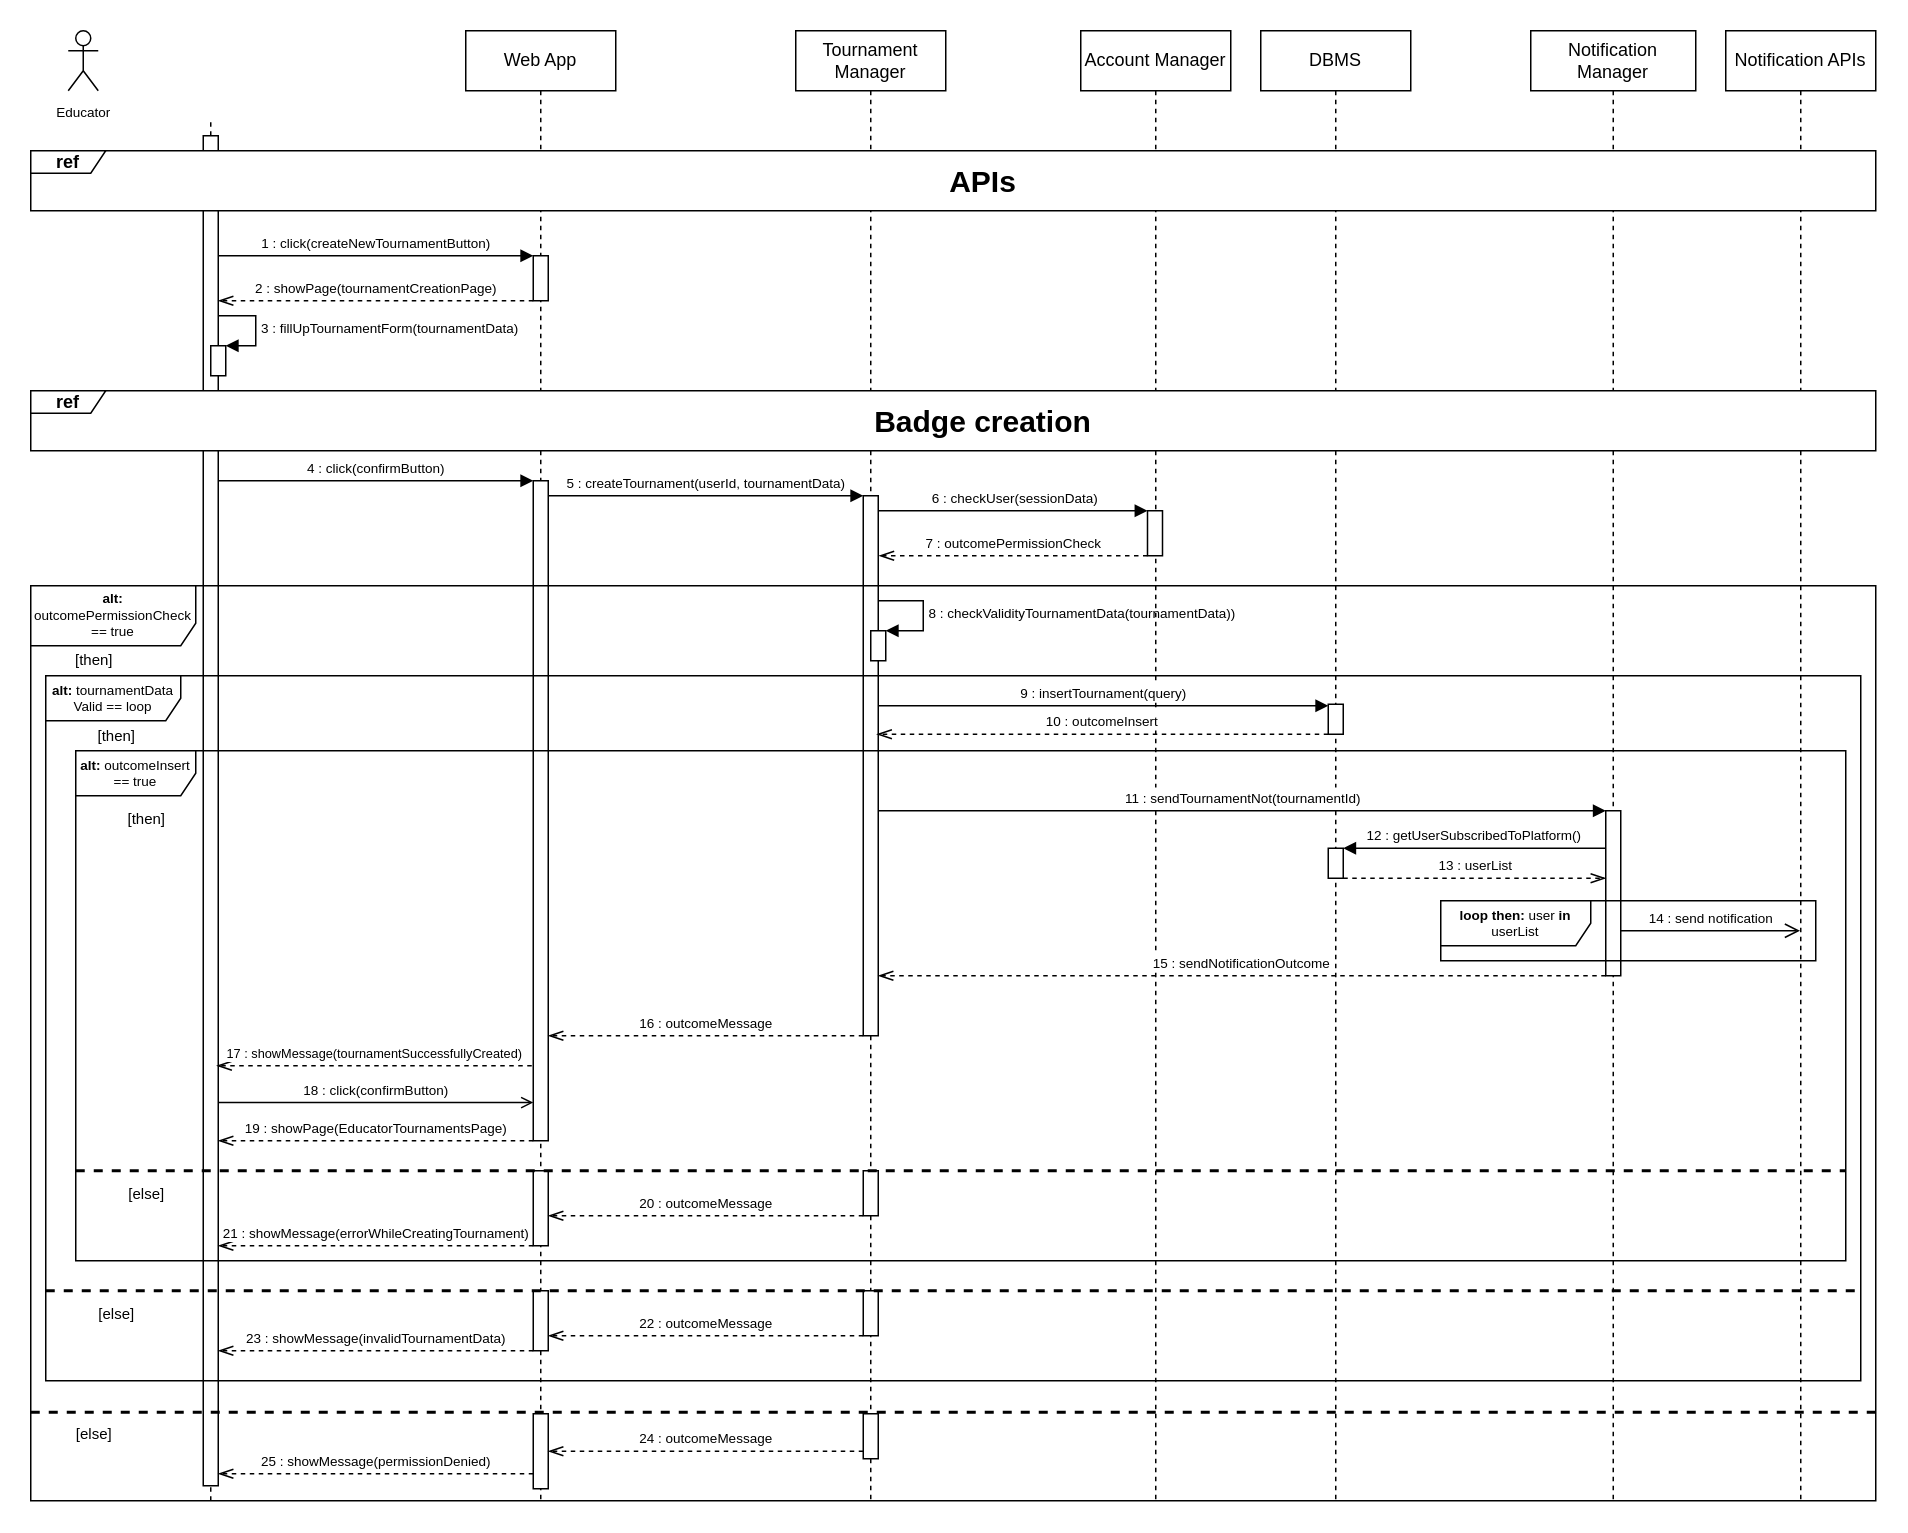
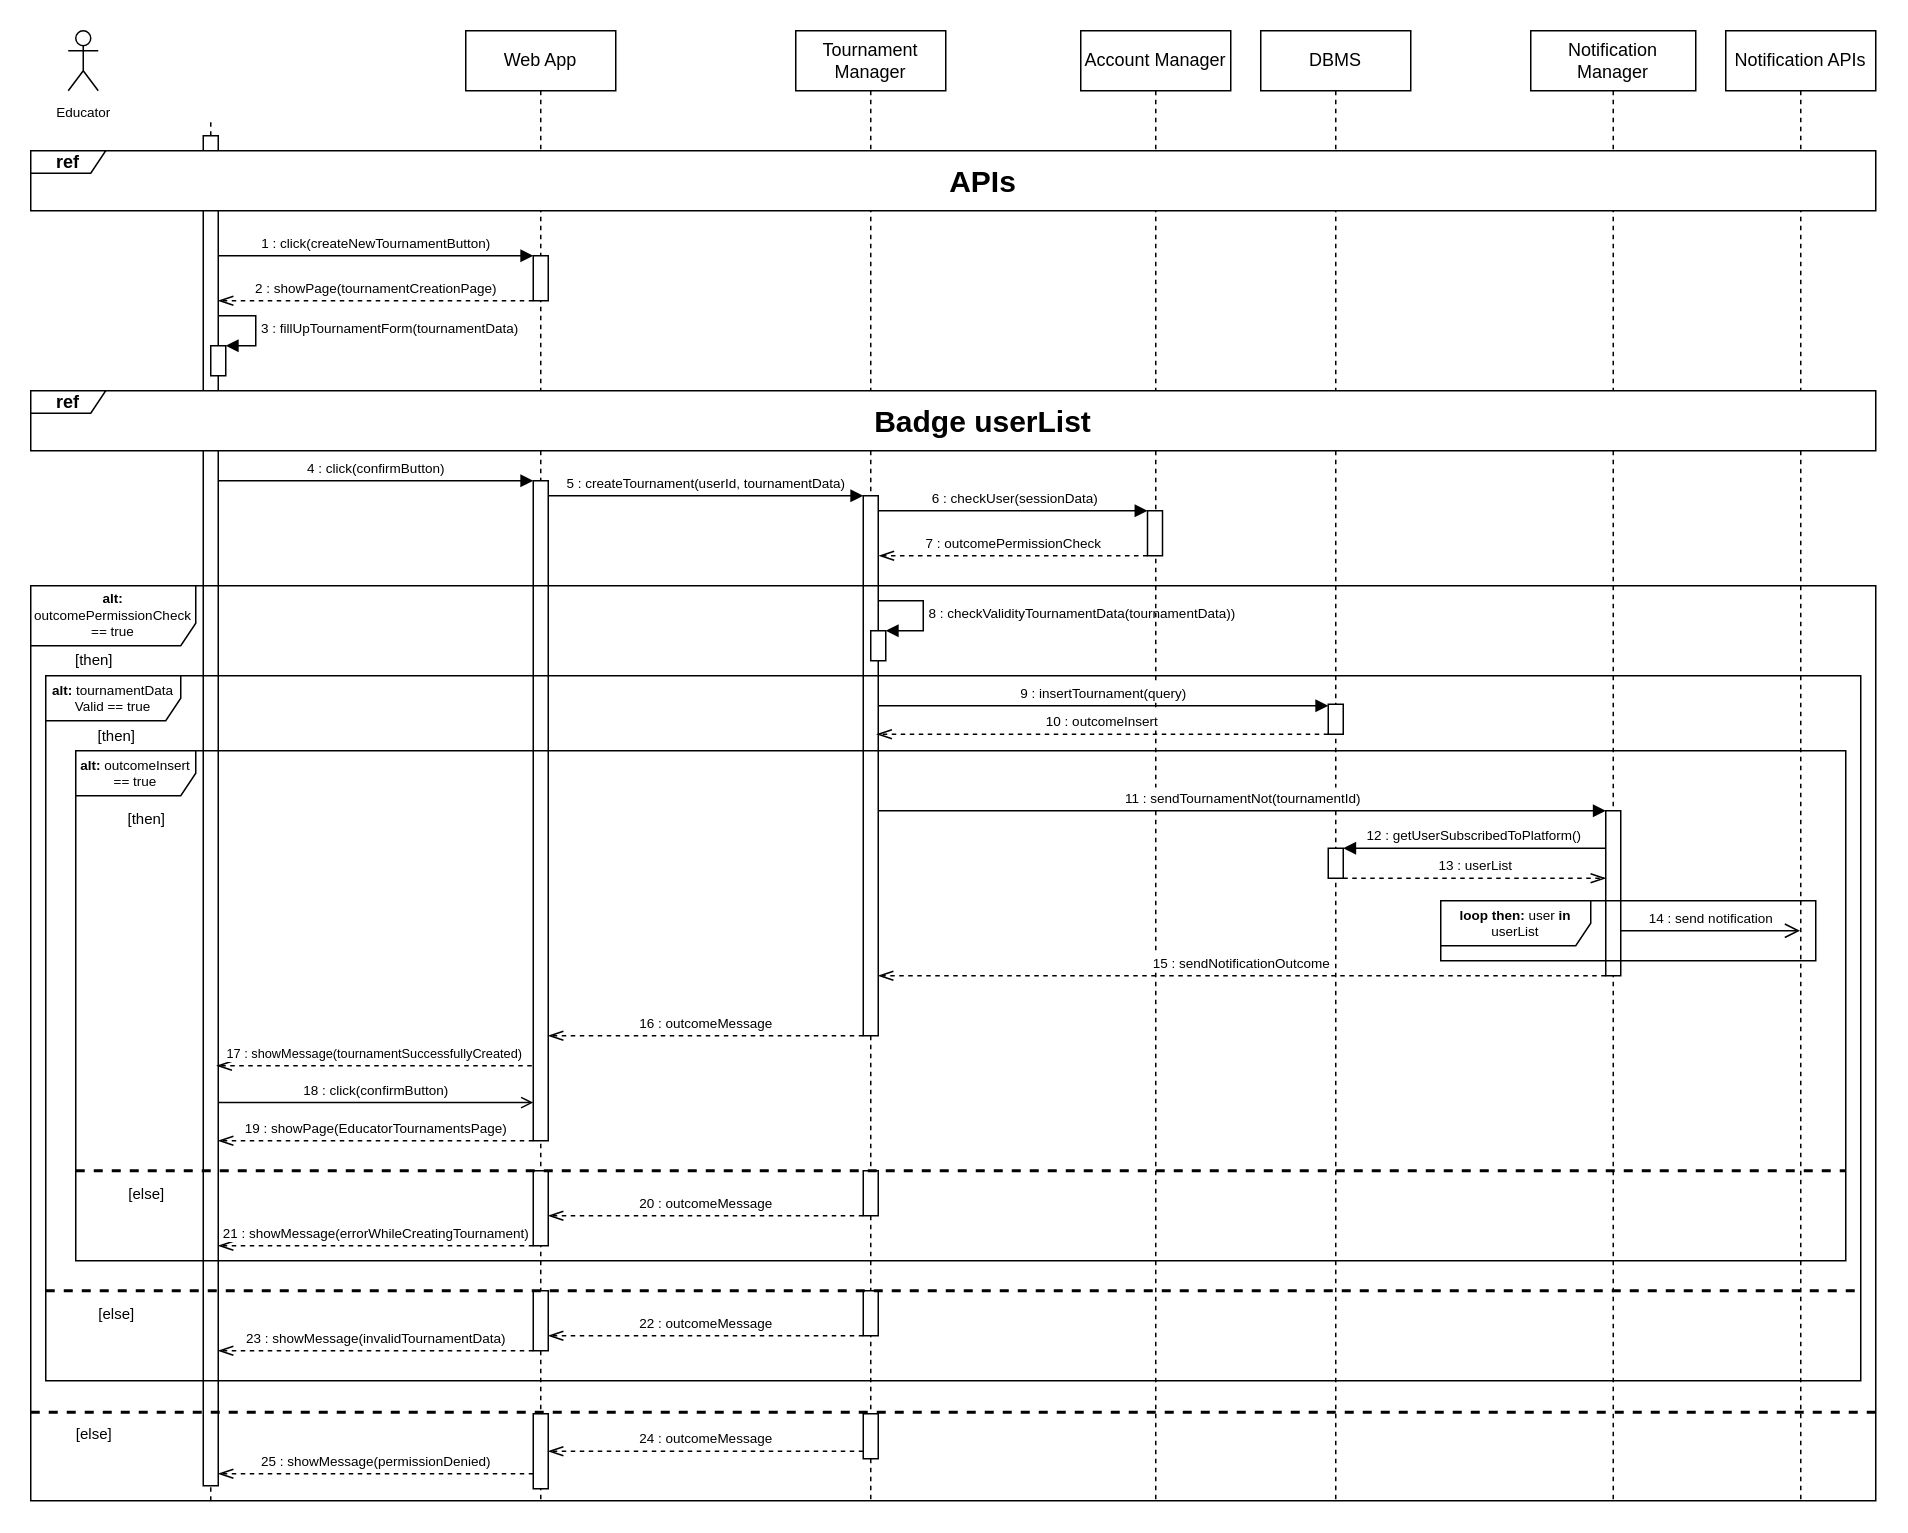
node "Badge creation": label "Badge creation" -> "Badge userList"
node "alt: tournamentData Valid == loop": label "alt: tournamentData Valid == loop" -> "alt: tournamentData Valid == true"
